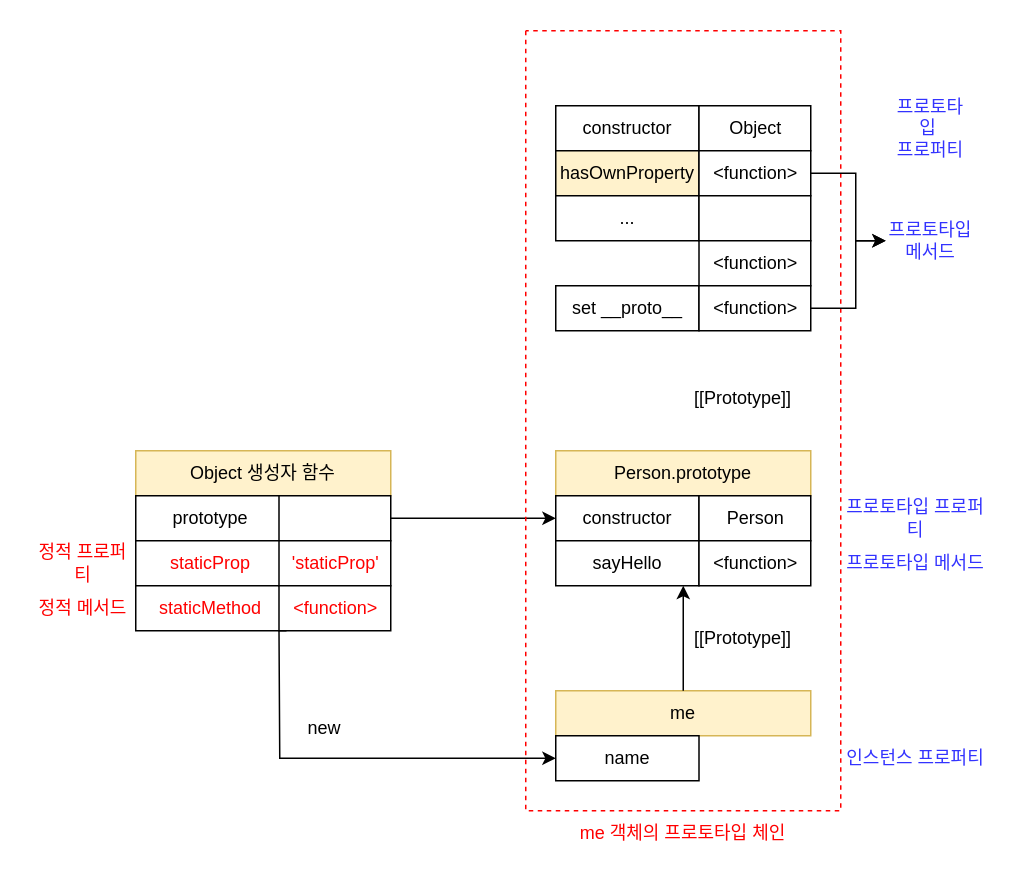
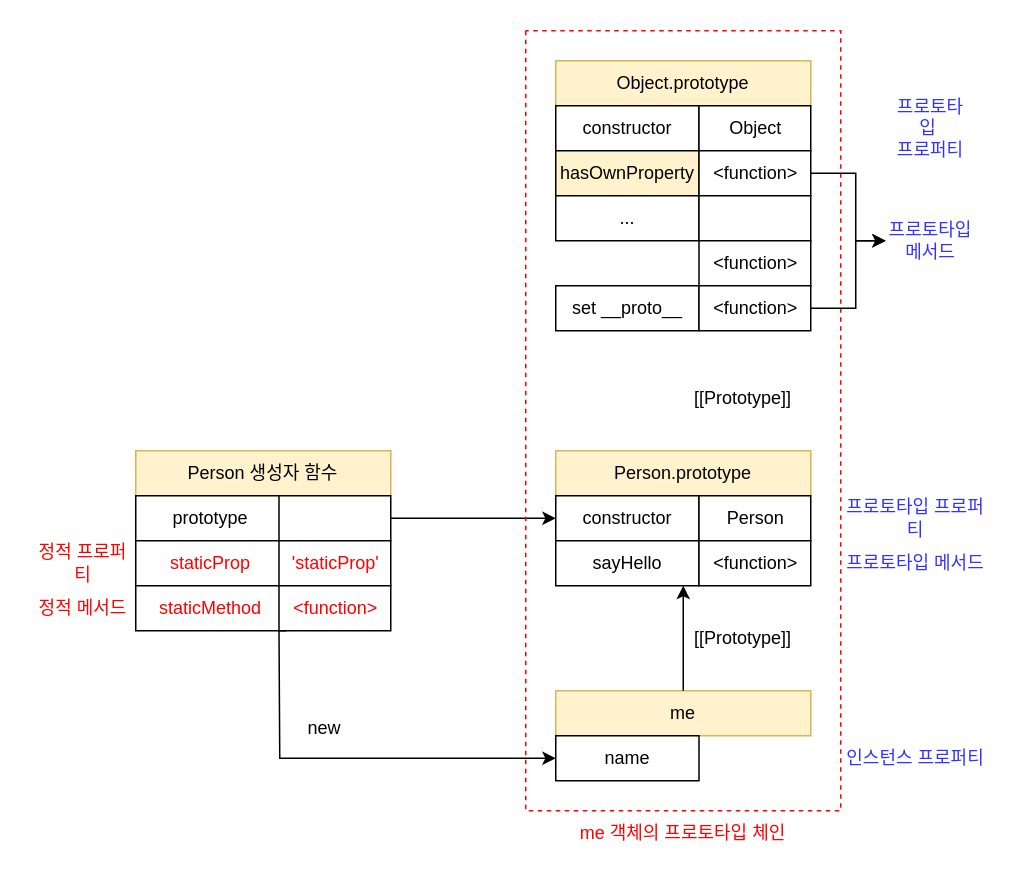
node "Object.prototype": added
node "Object 생성자 함수": label "Object 생성자 함수" -> "Person 생성자 함수"
